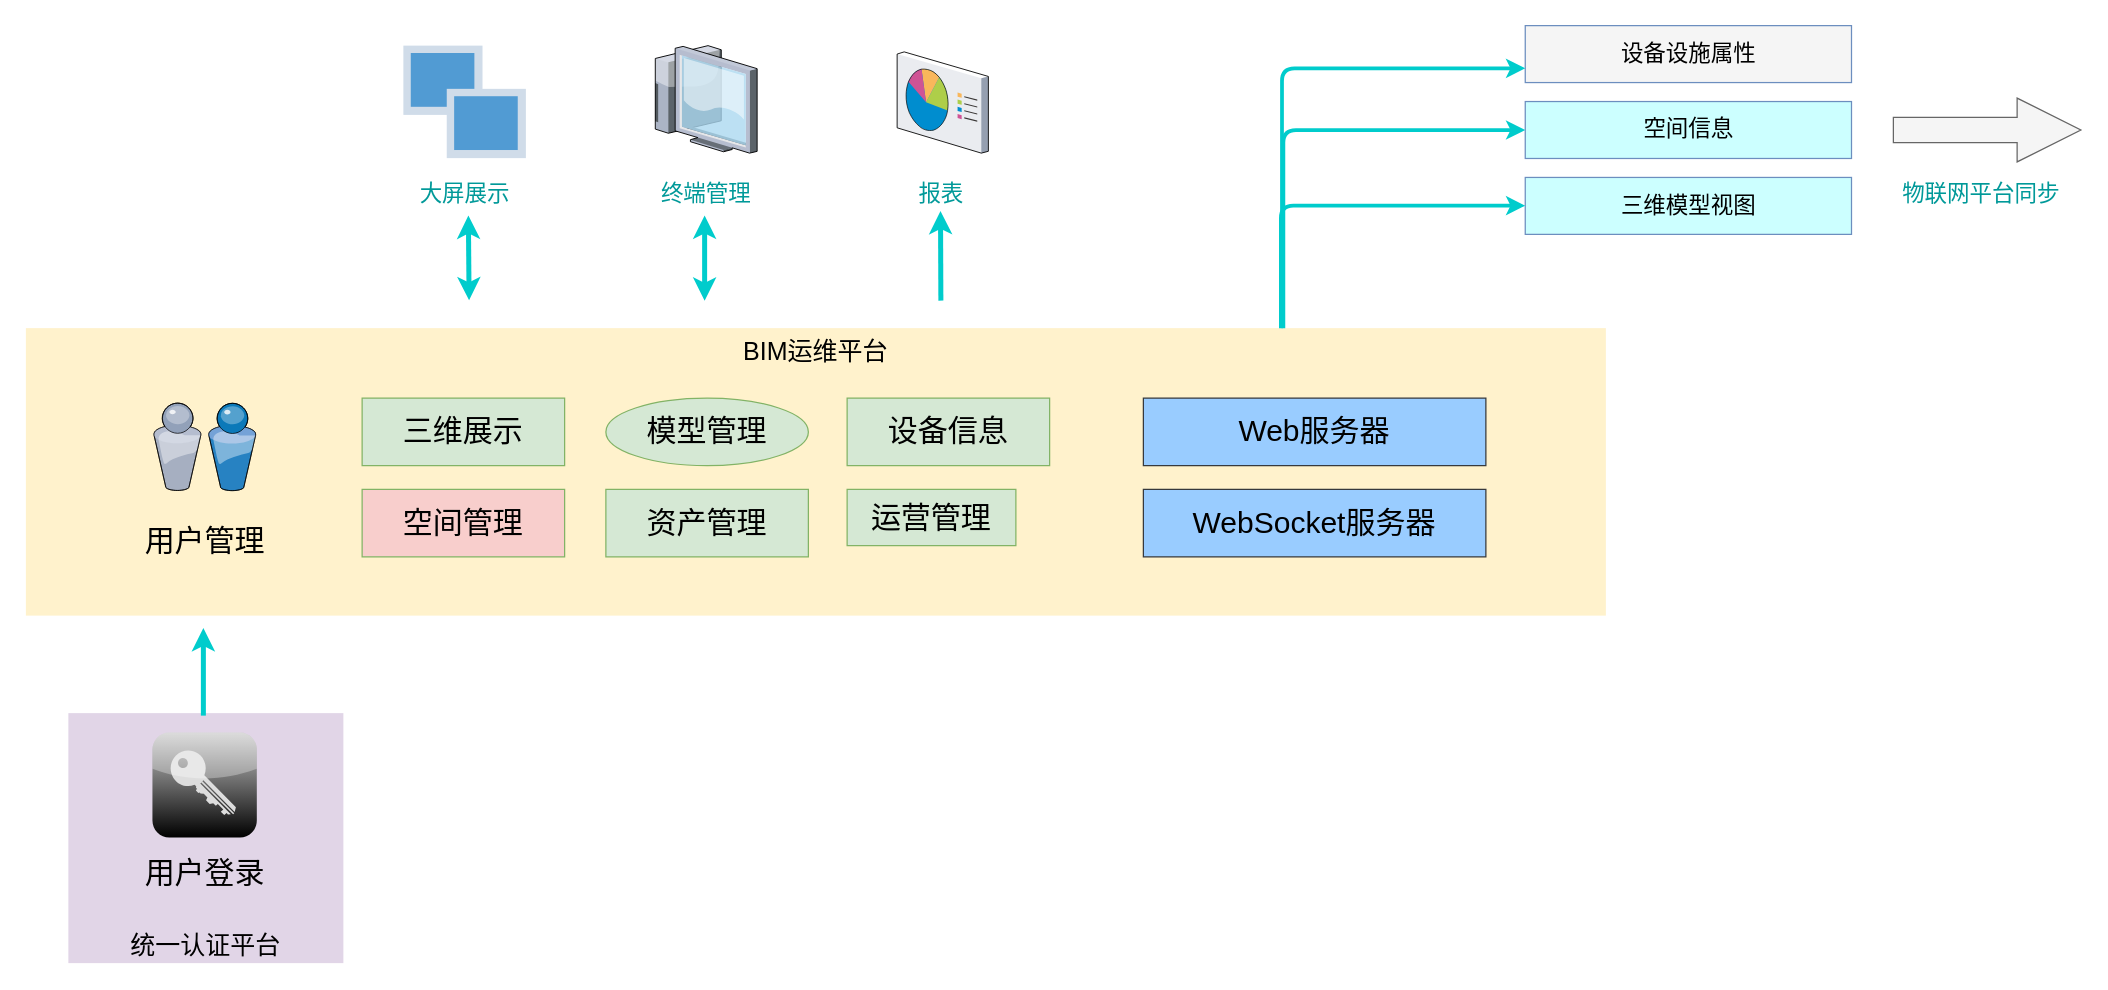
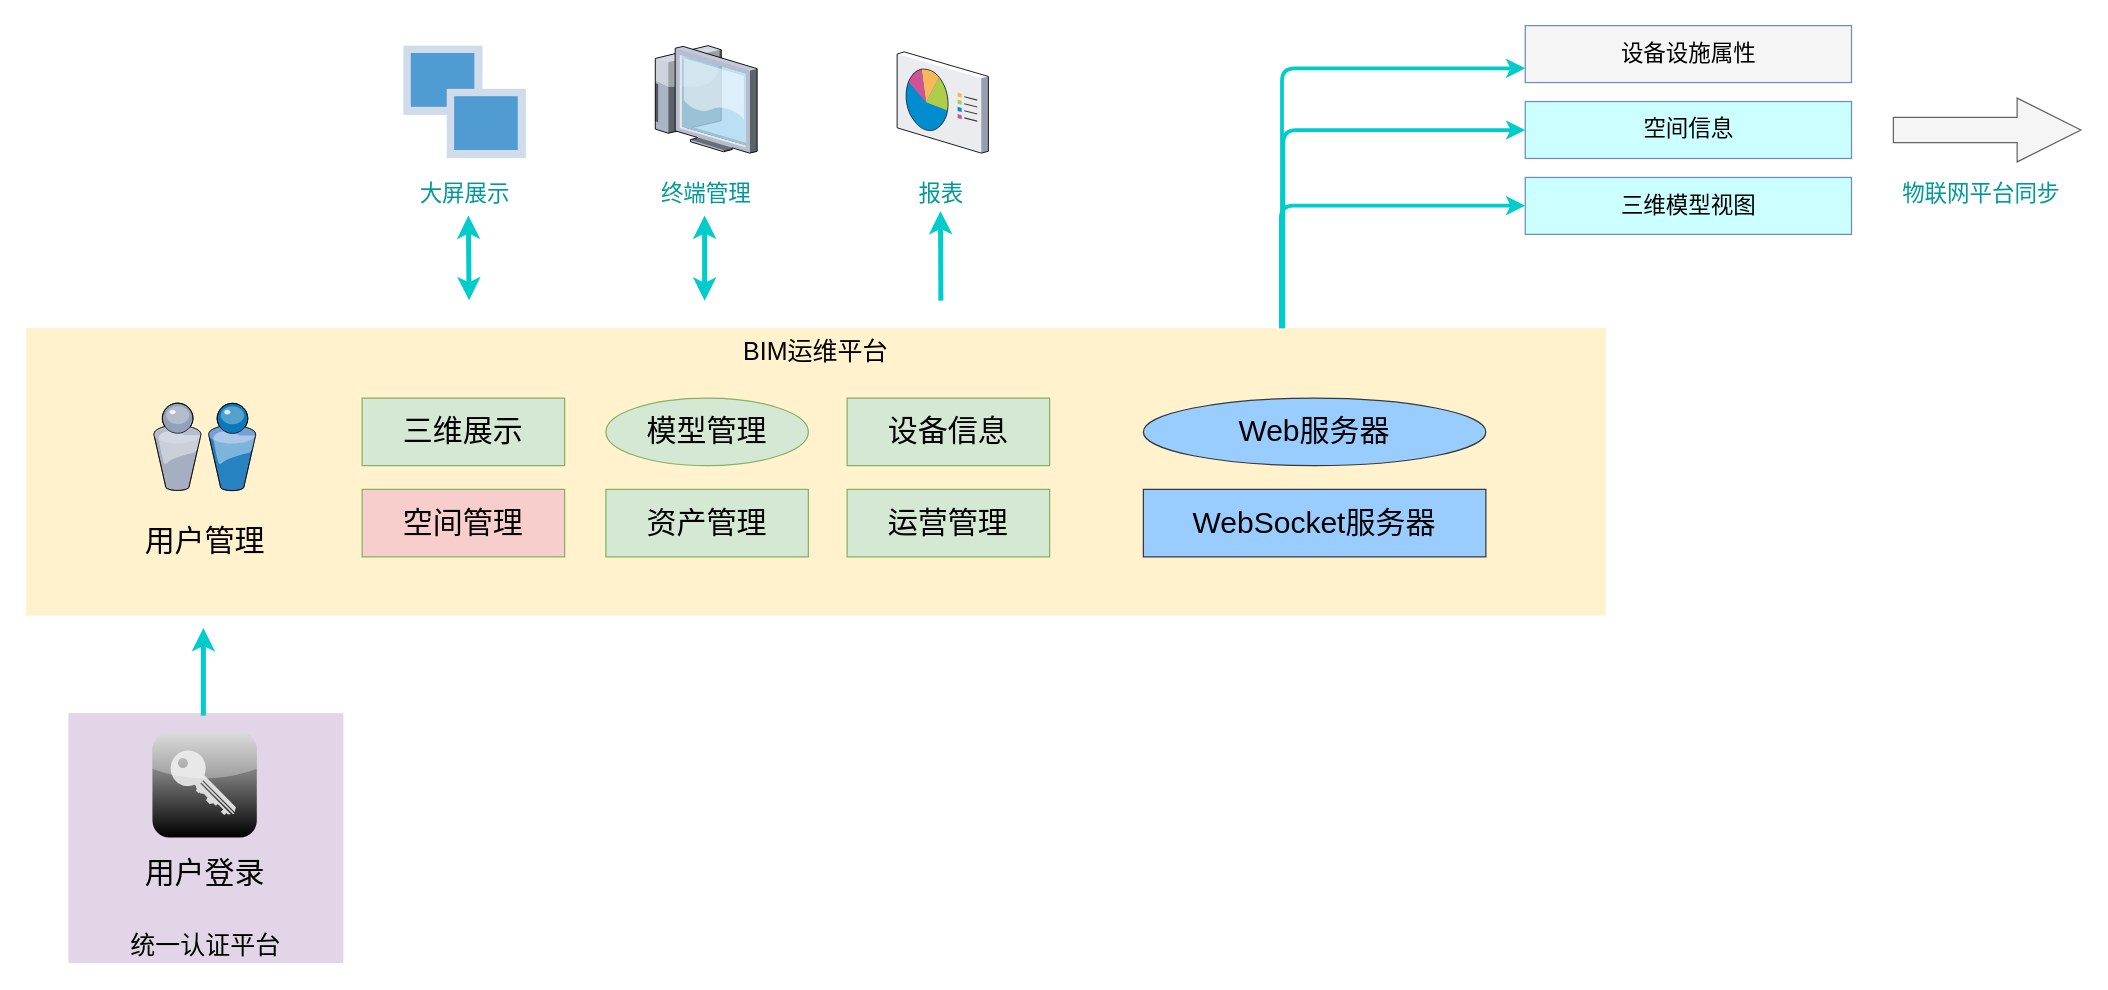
node "Web服务器": shape rectangle -> ellipse
node "运营管理": size 169x56 -> 203x68
